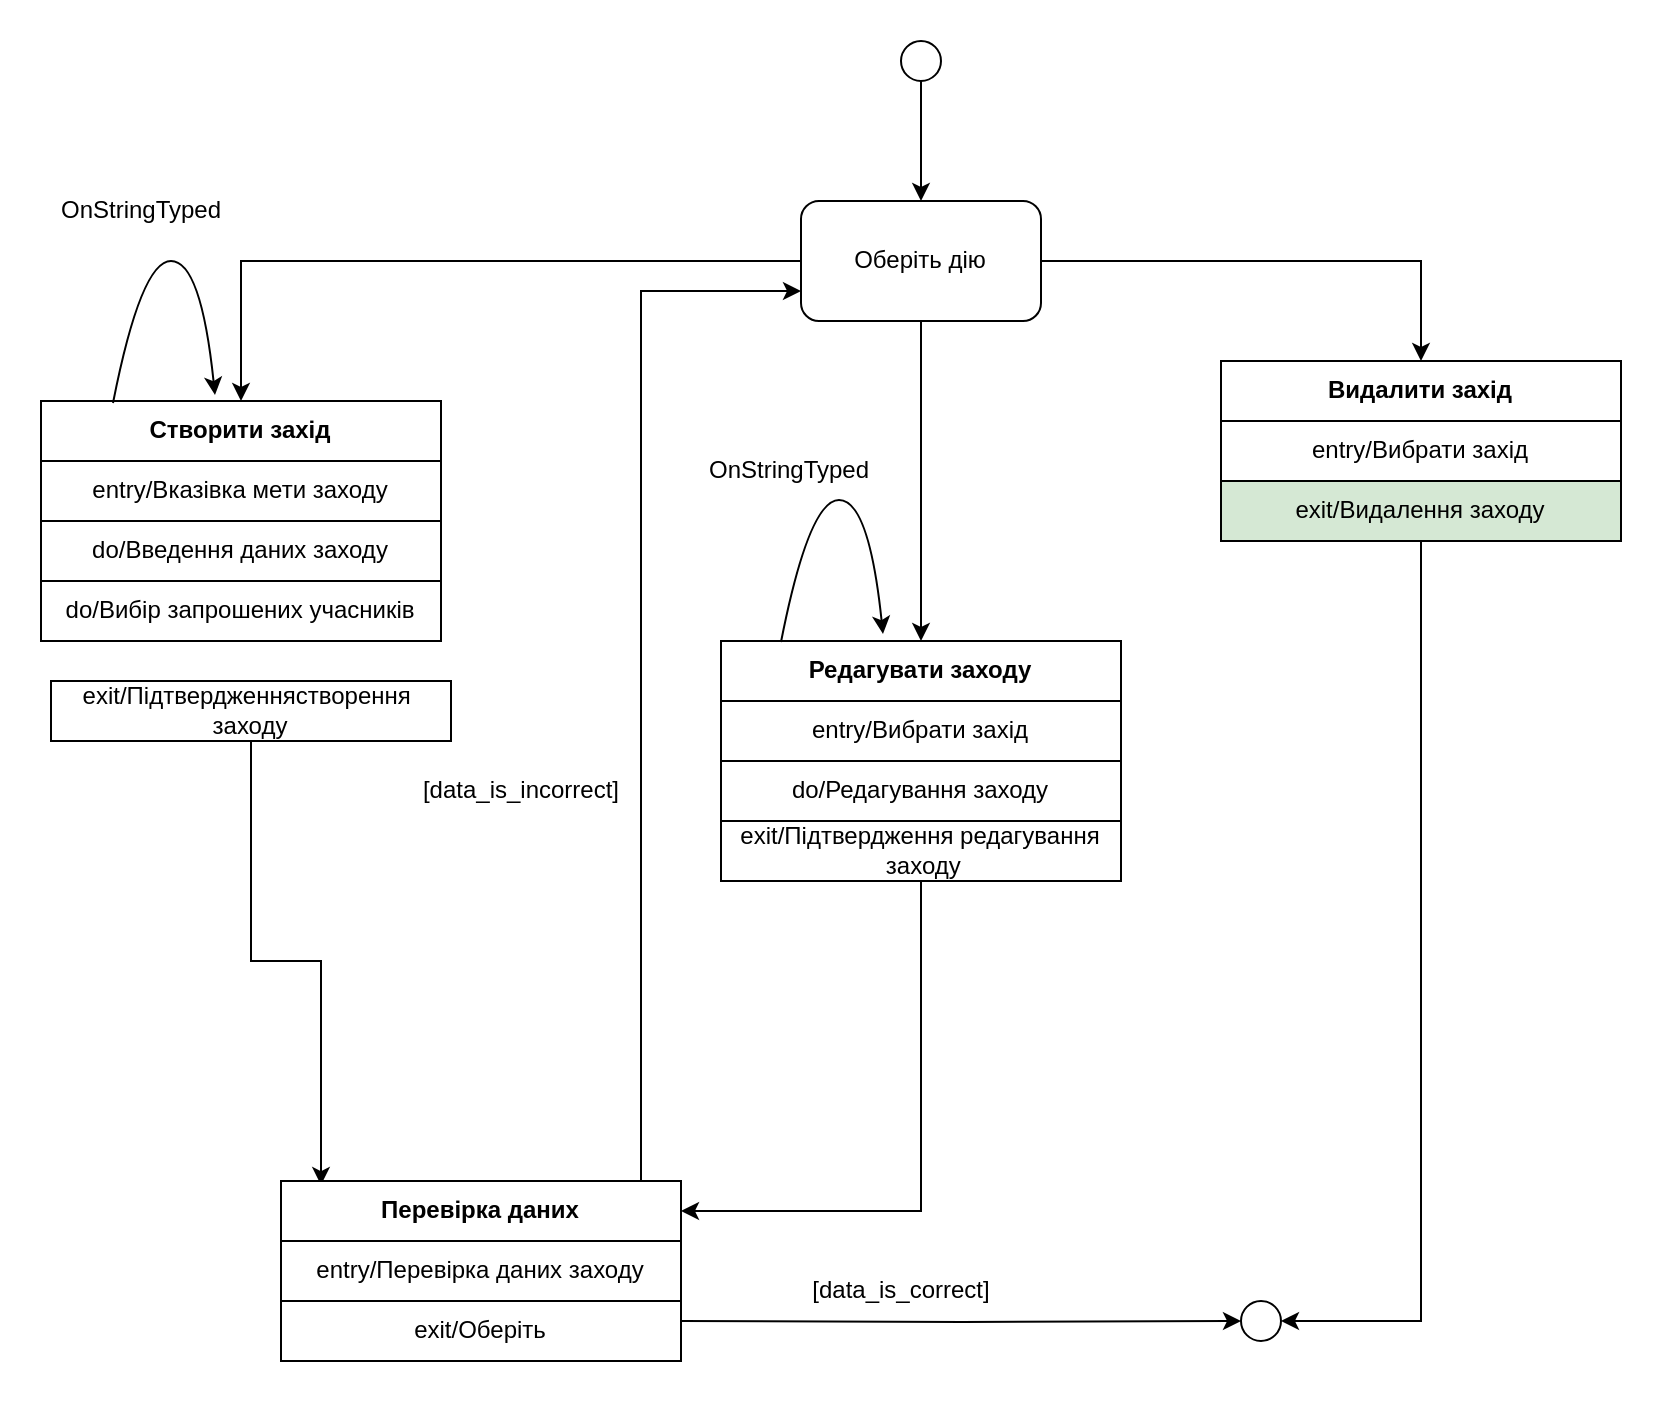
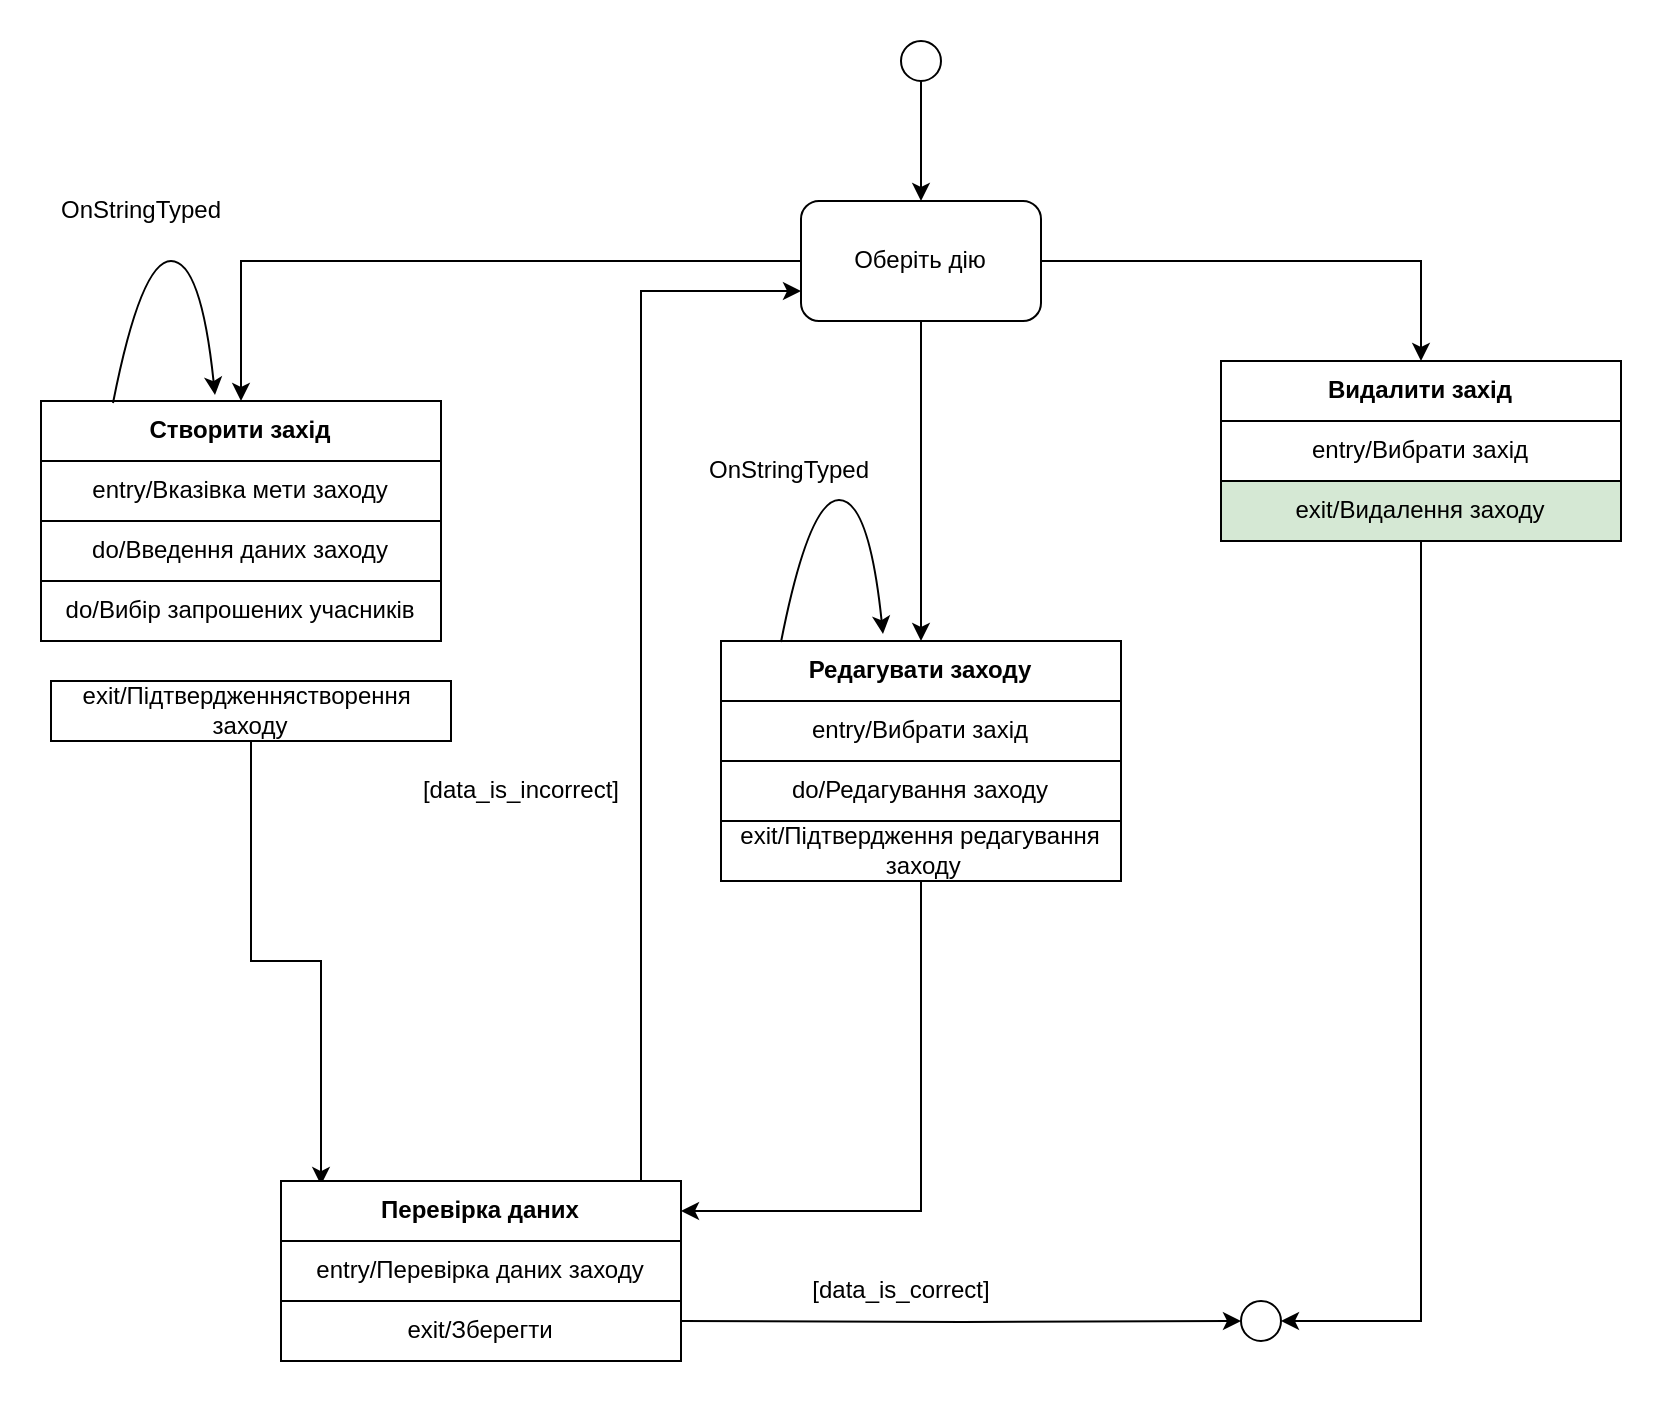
node "exit/Оберіть": label "exit/Оберіть" -> "exit/Зберегти"
